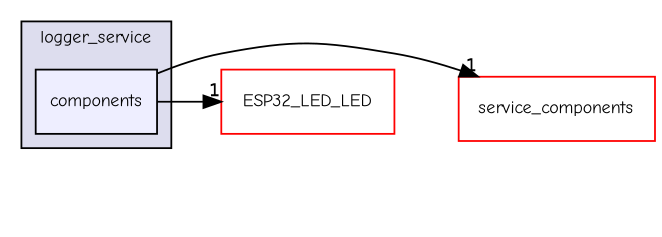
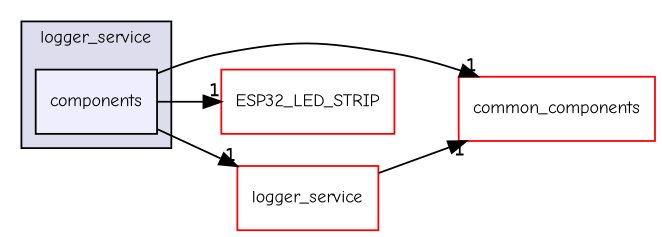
node "ESP32_LED_LED": label "ESP32_LED_LED" -> "ESP32_LED_STRIP"
node "service_components": label "service_components" -> "common_components"
node "logger_service": added
